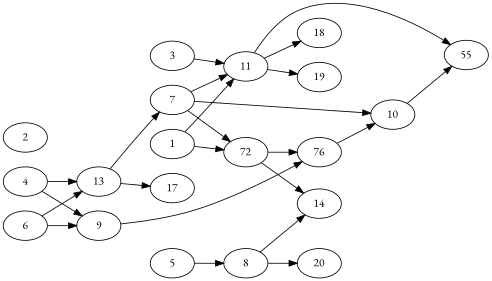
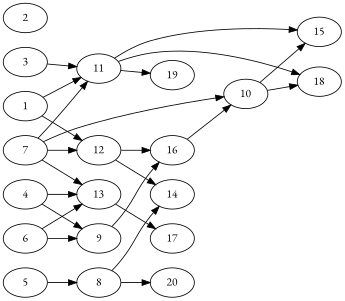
node "55": label "55" -> "15"
edge "10" -> "18": added
edge "13" -> "7": reversed
node "72": label "72" -> "12"
node "76": label "76" -> "16"
